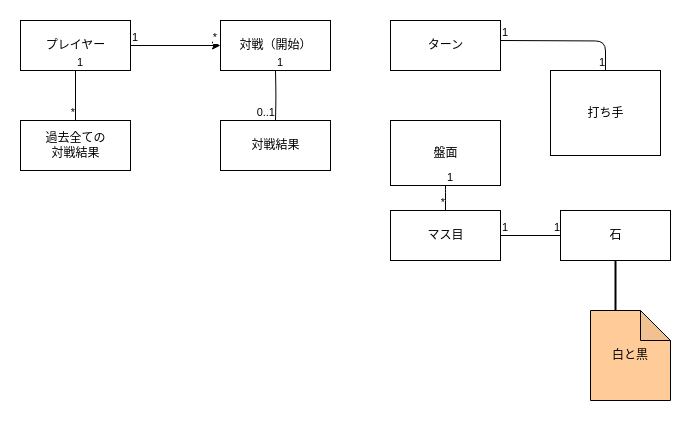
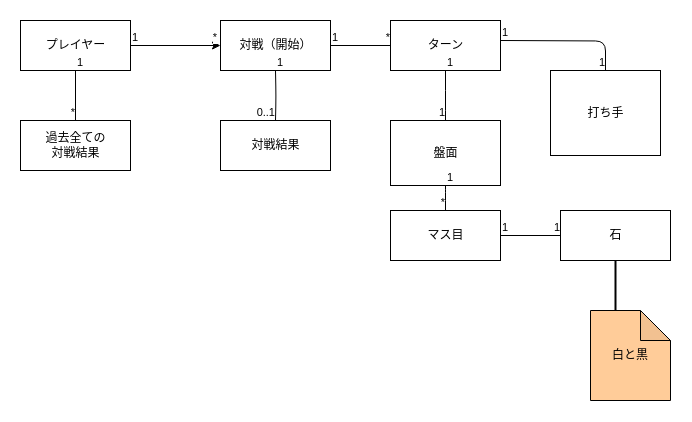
edge "対戦（開始）" -- "ターン": added, labels "1", "*"
edge "ターン" -- "盤面": added, labels "1", "1"
